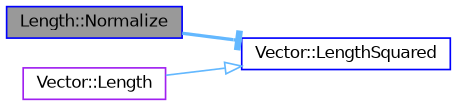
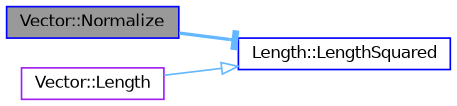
node "Length::Normalize": label "Length::Normalize" -> "Vector::Normalize"
node "Vector::LengthSquared": label "Vector::LengthSquared" -> "Length::LengthSquared"
